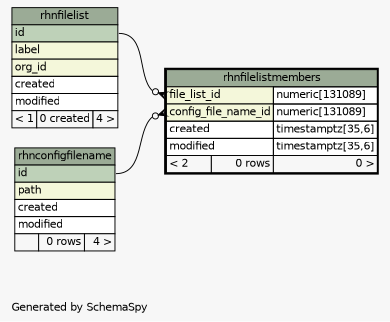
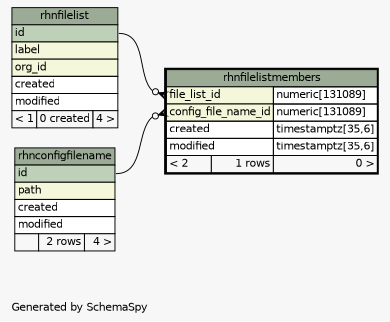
node "rhnfilelistmembers": text "0 rows" -> "1 rows"
node "rhnconfigfilename": text "0 rows" -> "2 rows"
